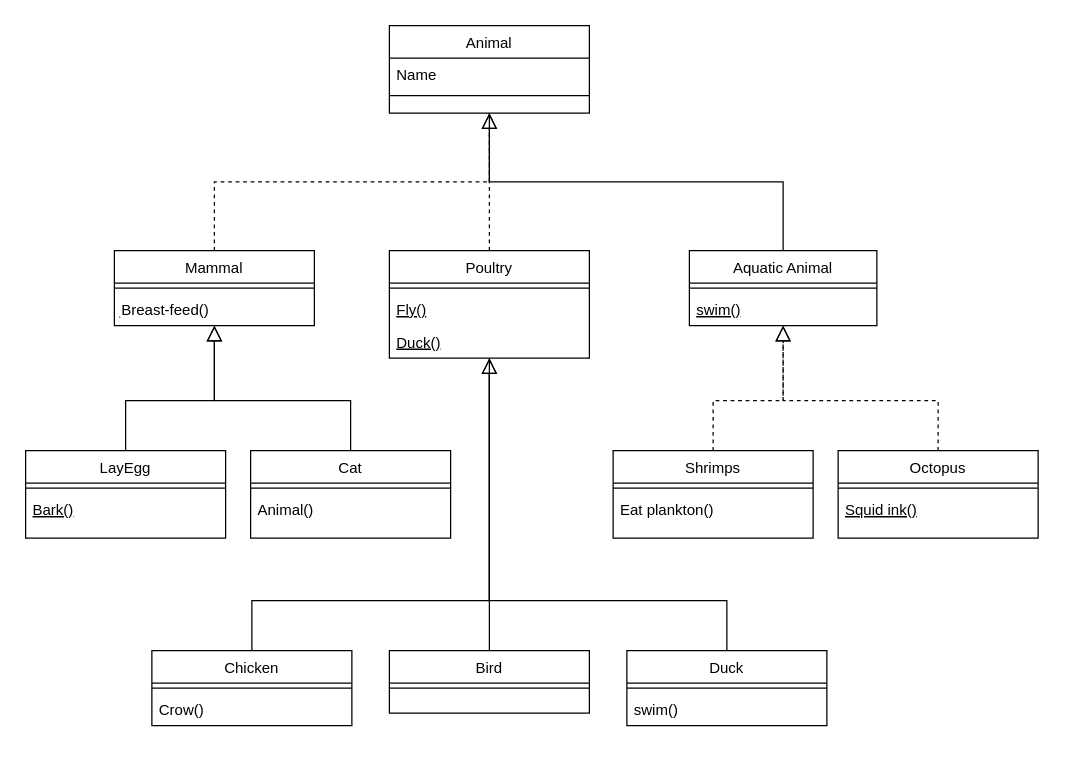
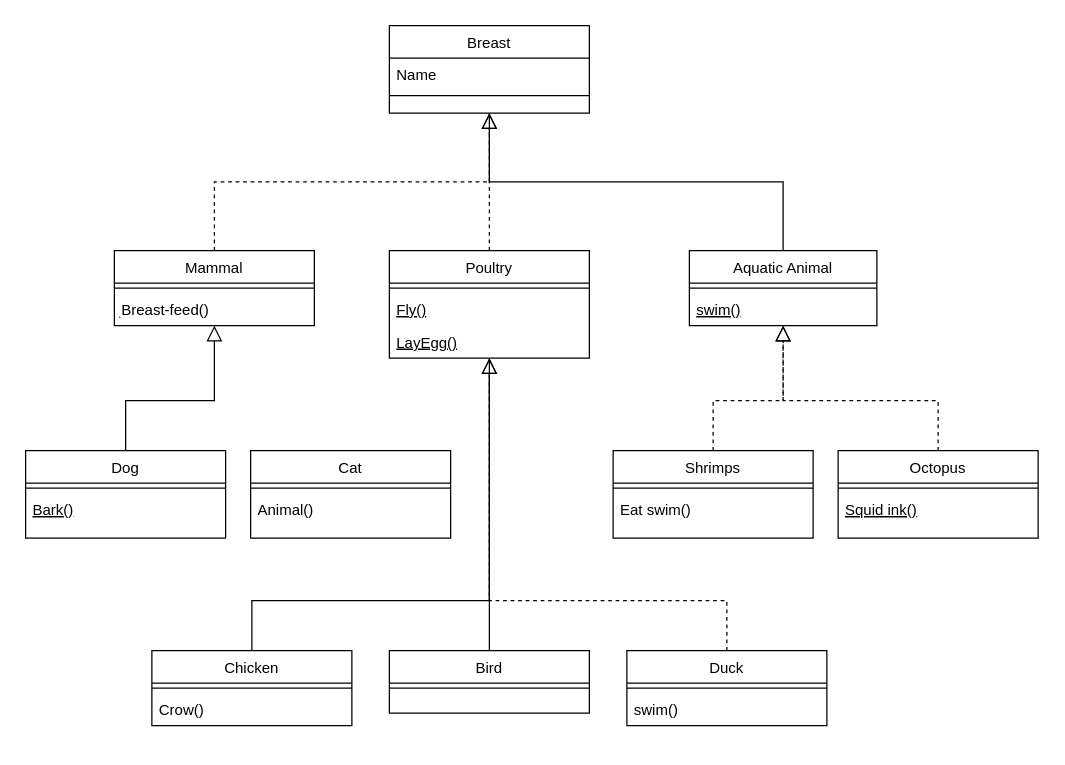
node "Animal": label "Animal" -> "Breast"
node "Duck()": label "Duck()" -> "LayEgg()"
edge "Cat" -> "ฺBreast-feed()": removed
node "LayEgg": label "LayEgg" -> "Dog"
node "Eat plankton()": label "Eat plankton()" -> "Eat swim()"
edge "Duck" -> "Poultry": style solid -> dashed
